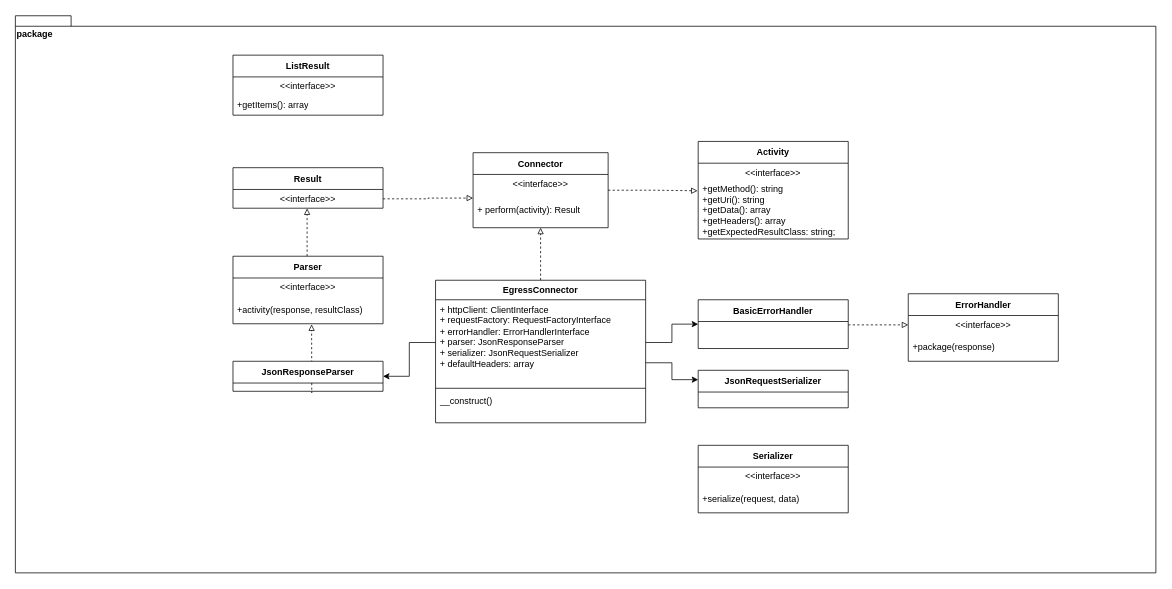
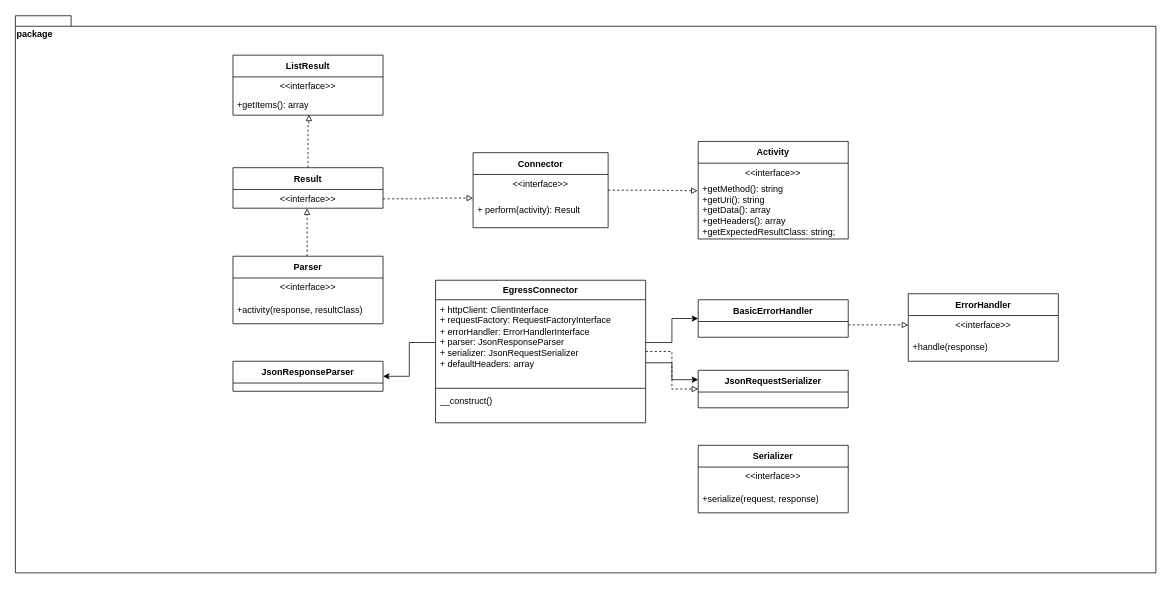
edge "Result" -> "+getItems(): array": added
edge "EgressConnector" -> "+ perform(activity): Result": now "EgressConnector" -> "JsonRequestSerializer"
node "BasicErrorHandler": size 150x49 -> 150x38
edge "JsonResponseParser" -> "+activity(response, resultClass)": removed
node "+package(response)": label "+package(response)" -> "+handle(response)"
node "+serialize(request, data)": label "+serialize(request, data)" -> "+serialize(request, response)"
